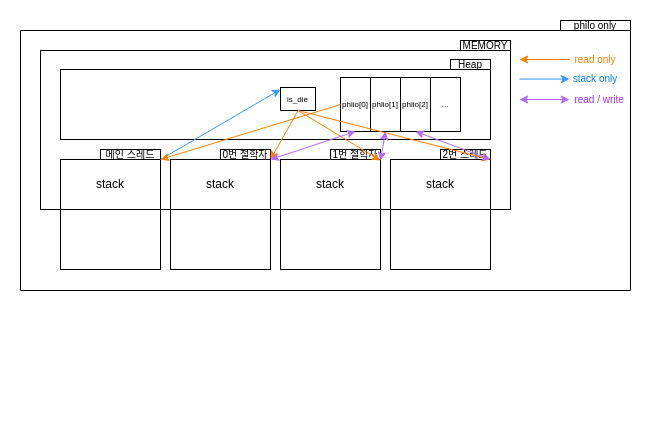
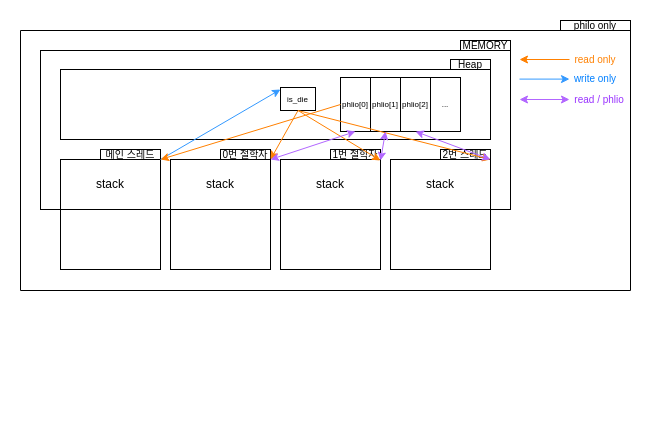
node "stack only": label "stack only" -> "write only"
node "read / write": label "read / write" -> "read / phlio"
